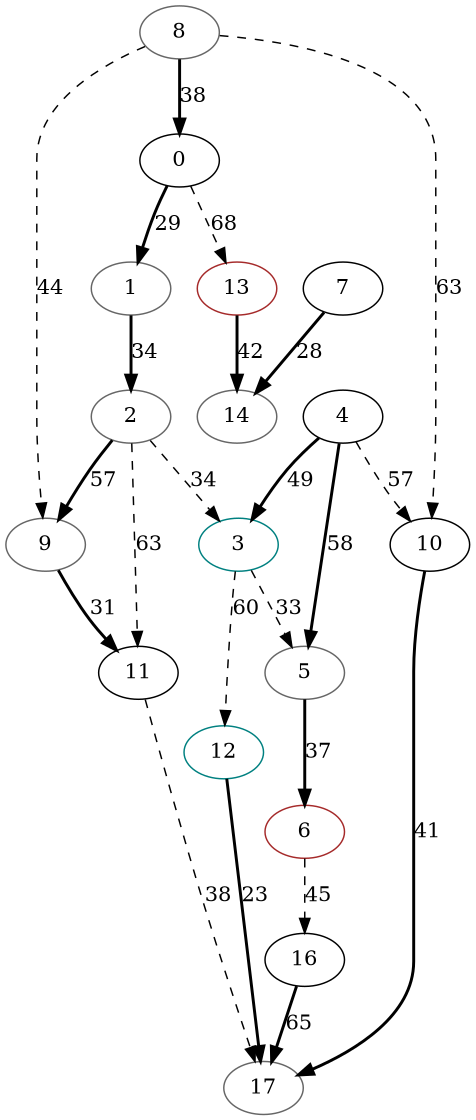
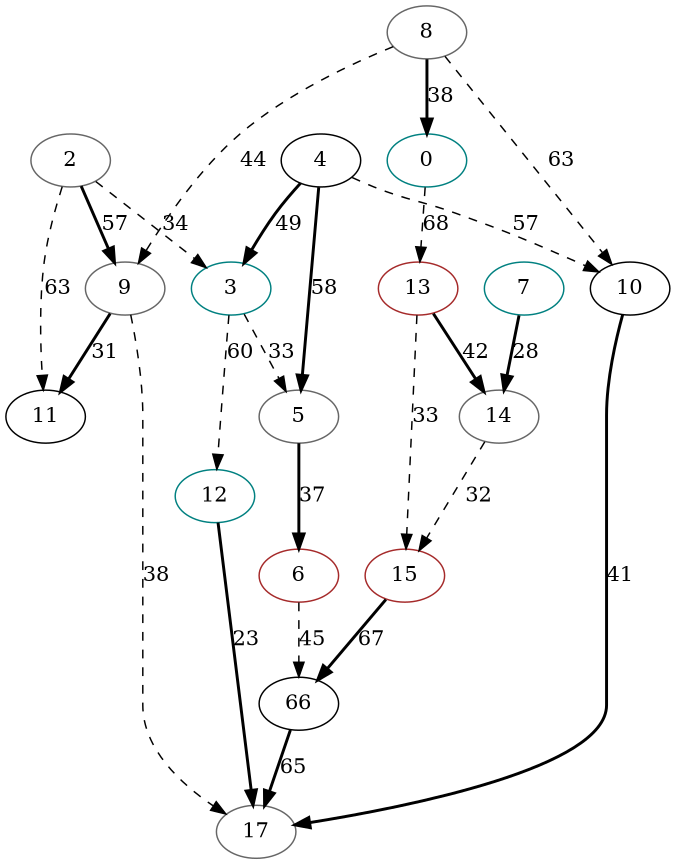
node "0": color black -> teal
node "1": removed
node "7": color black -> teal
node "15": added
edge "11" -> "17": now "9" -> "17"
node "16": label "16" -> "66"
